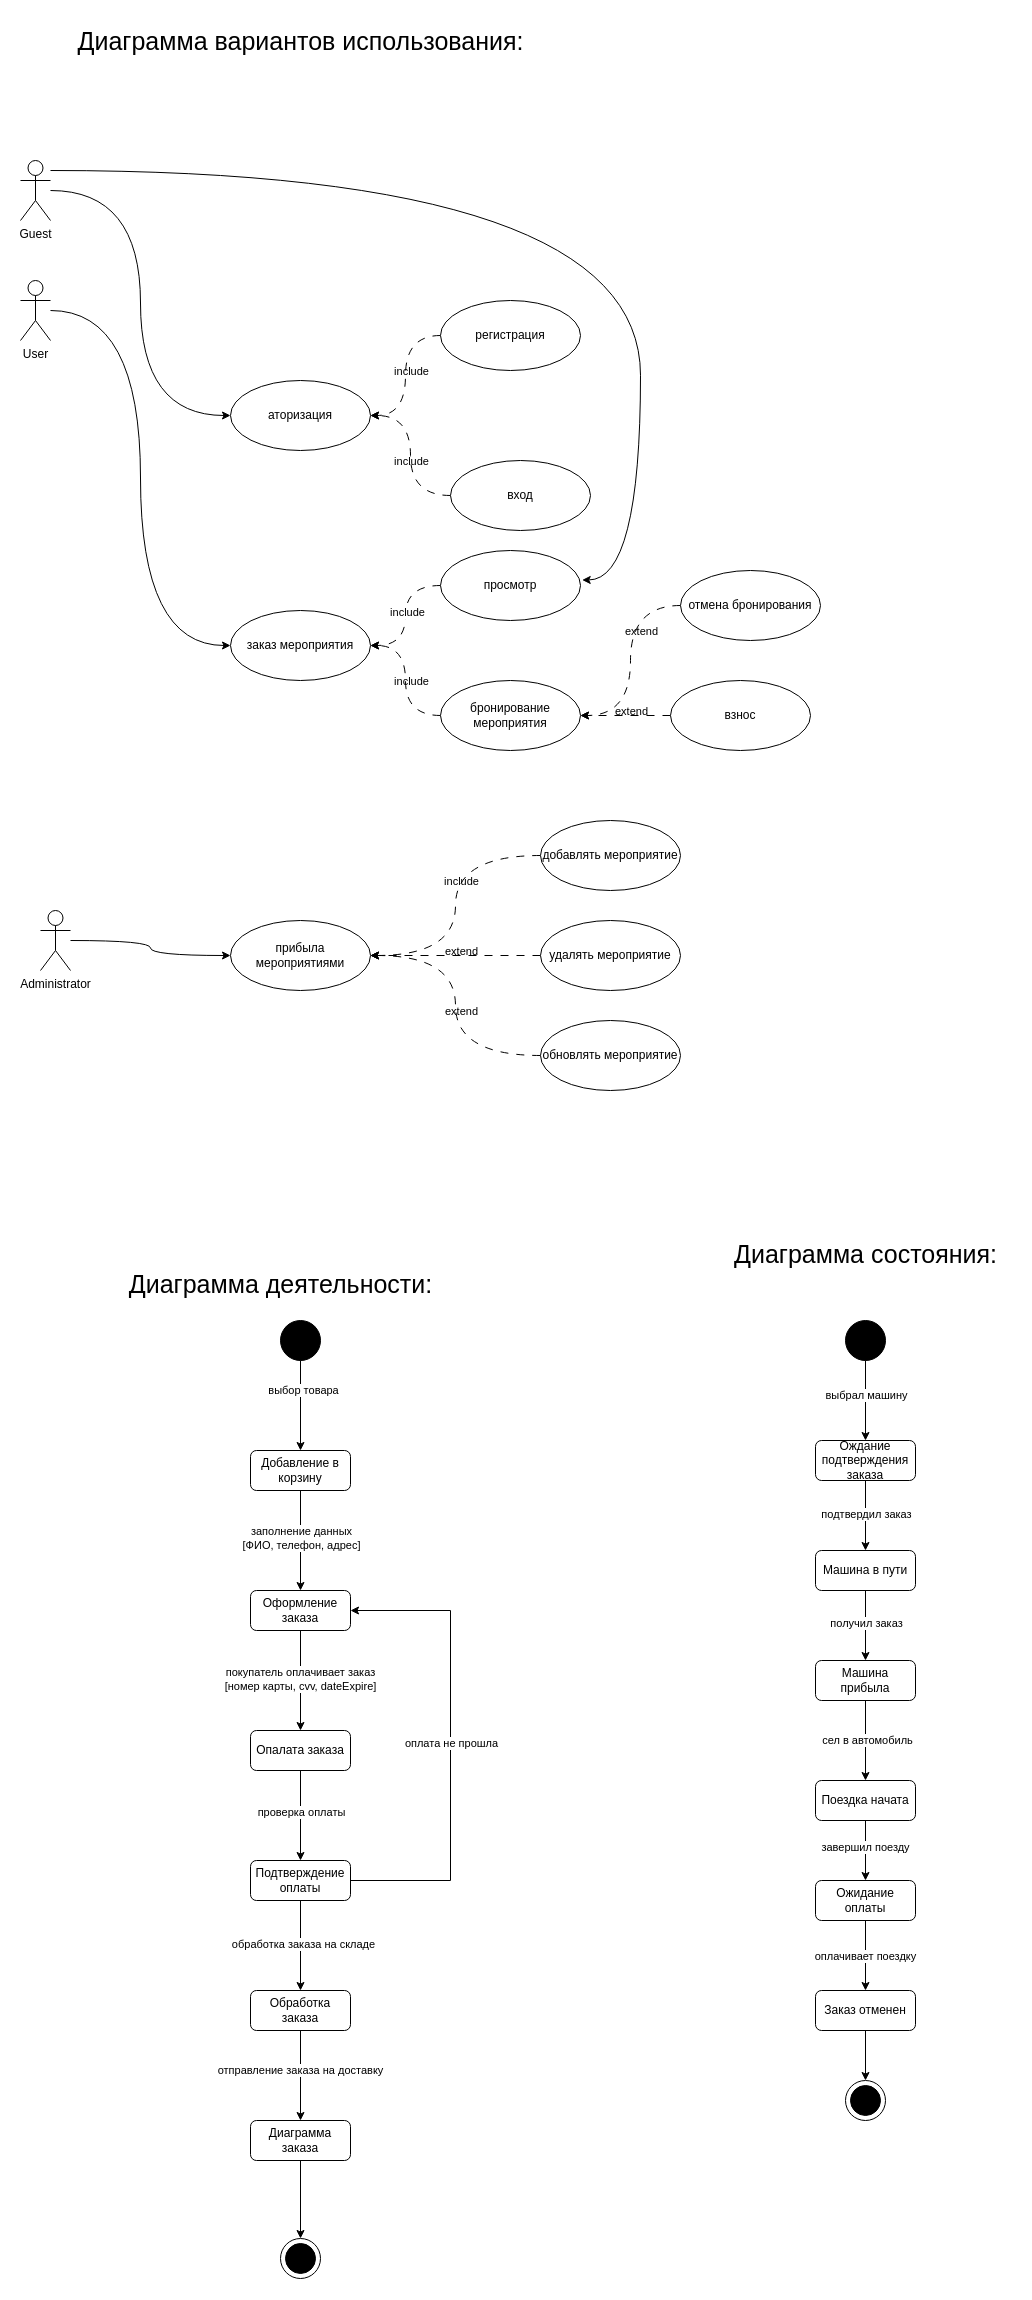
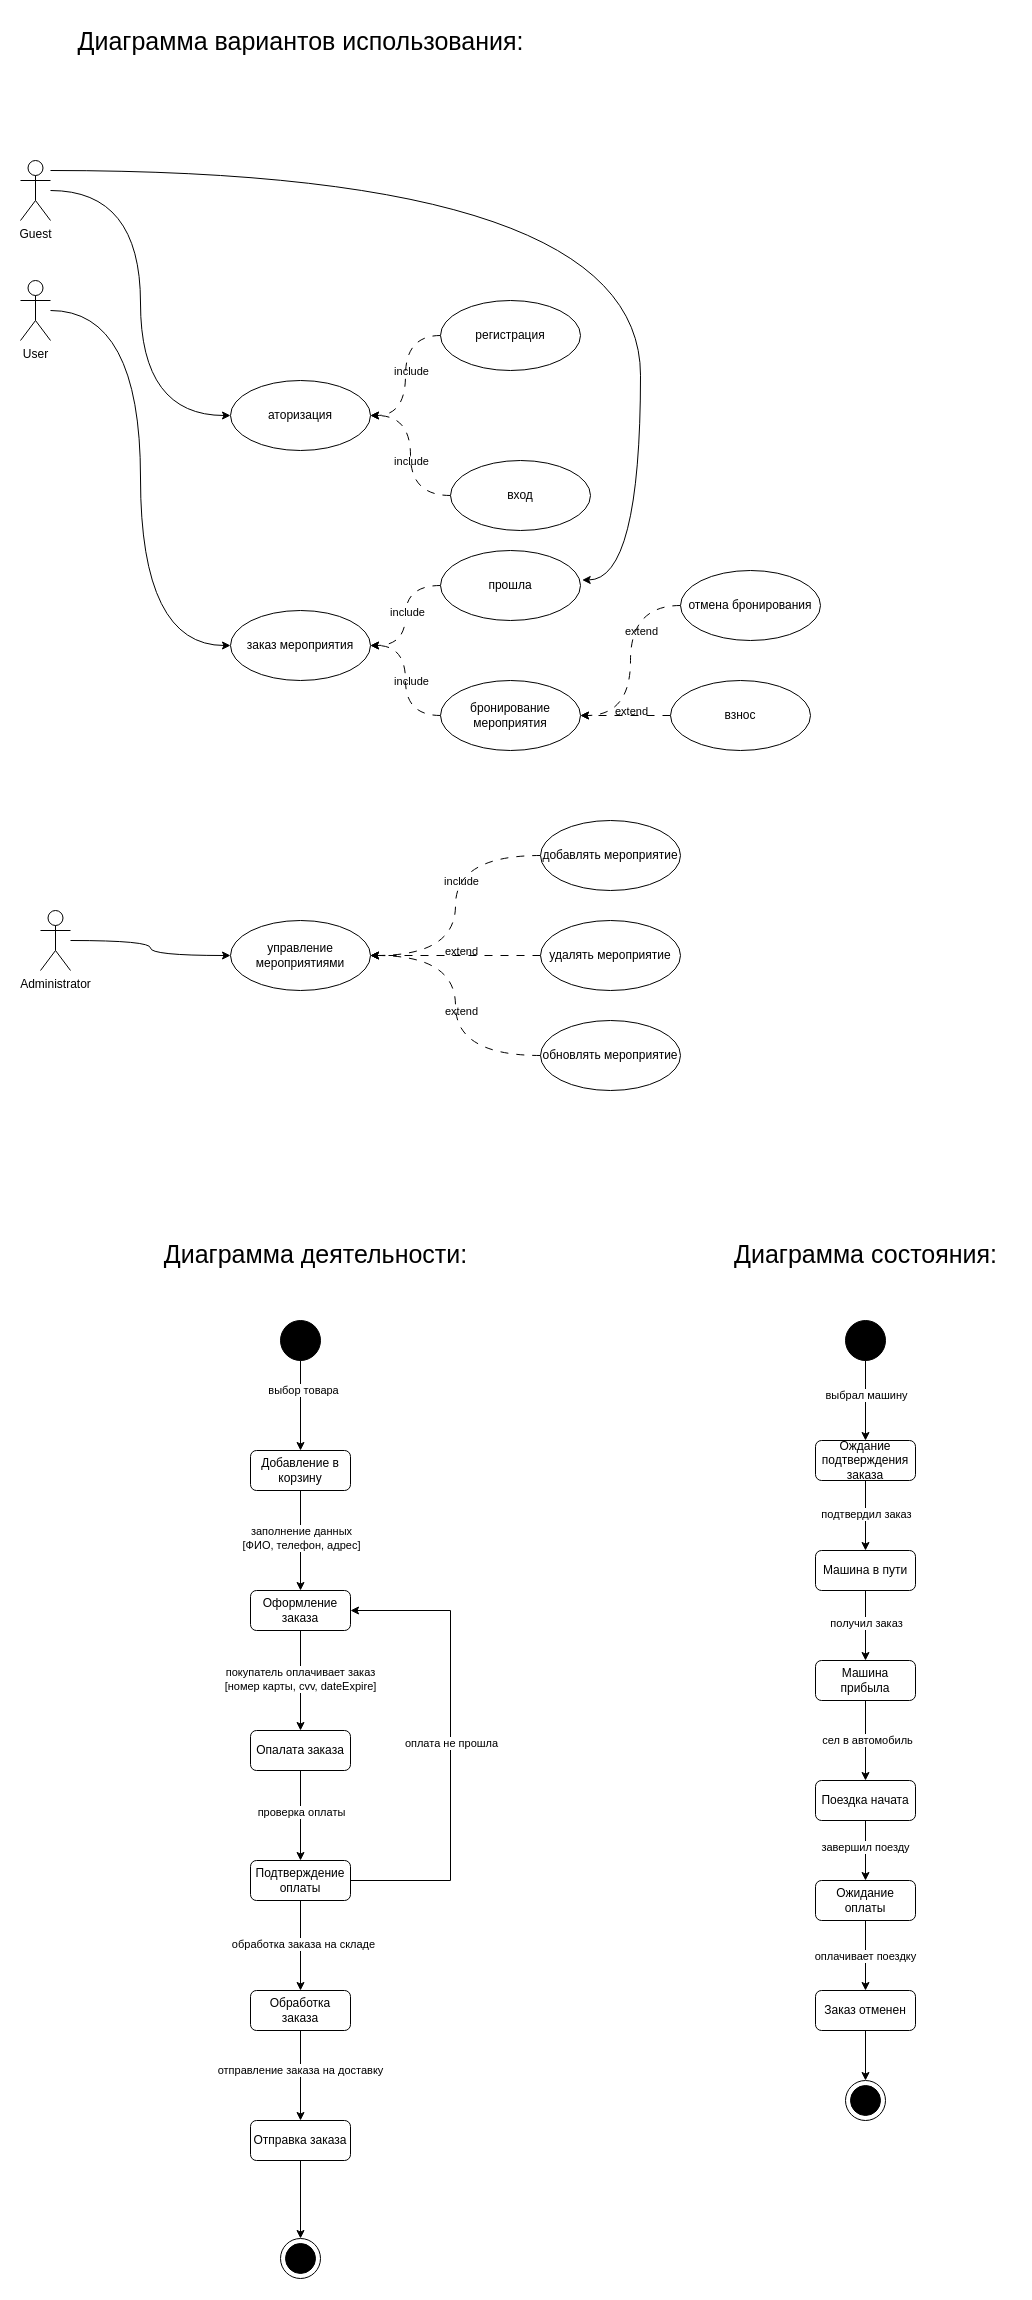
node "просмотр": label "просмотр" -> "прошла"
node "прибыла мероприятиями": label "прибыла мероприятиями" -> "управление мероприятиями"
node "Диаграмма деятельности:": moved (281, 1284) -> (316, 1254)
node "Диаграмма заказа": label "Диаграмма заказа" -> "Отправка заказа"
